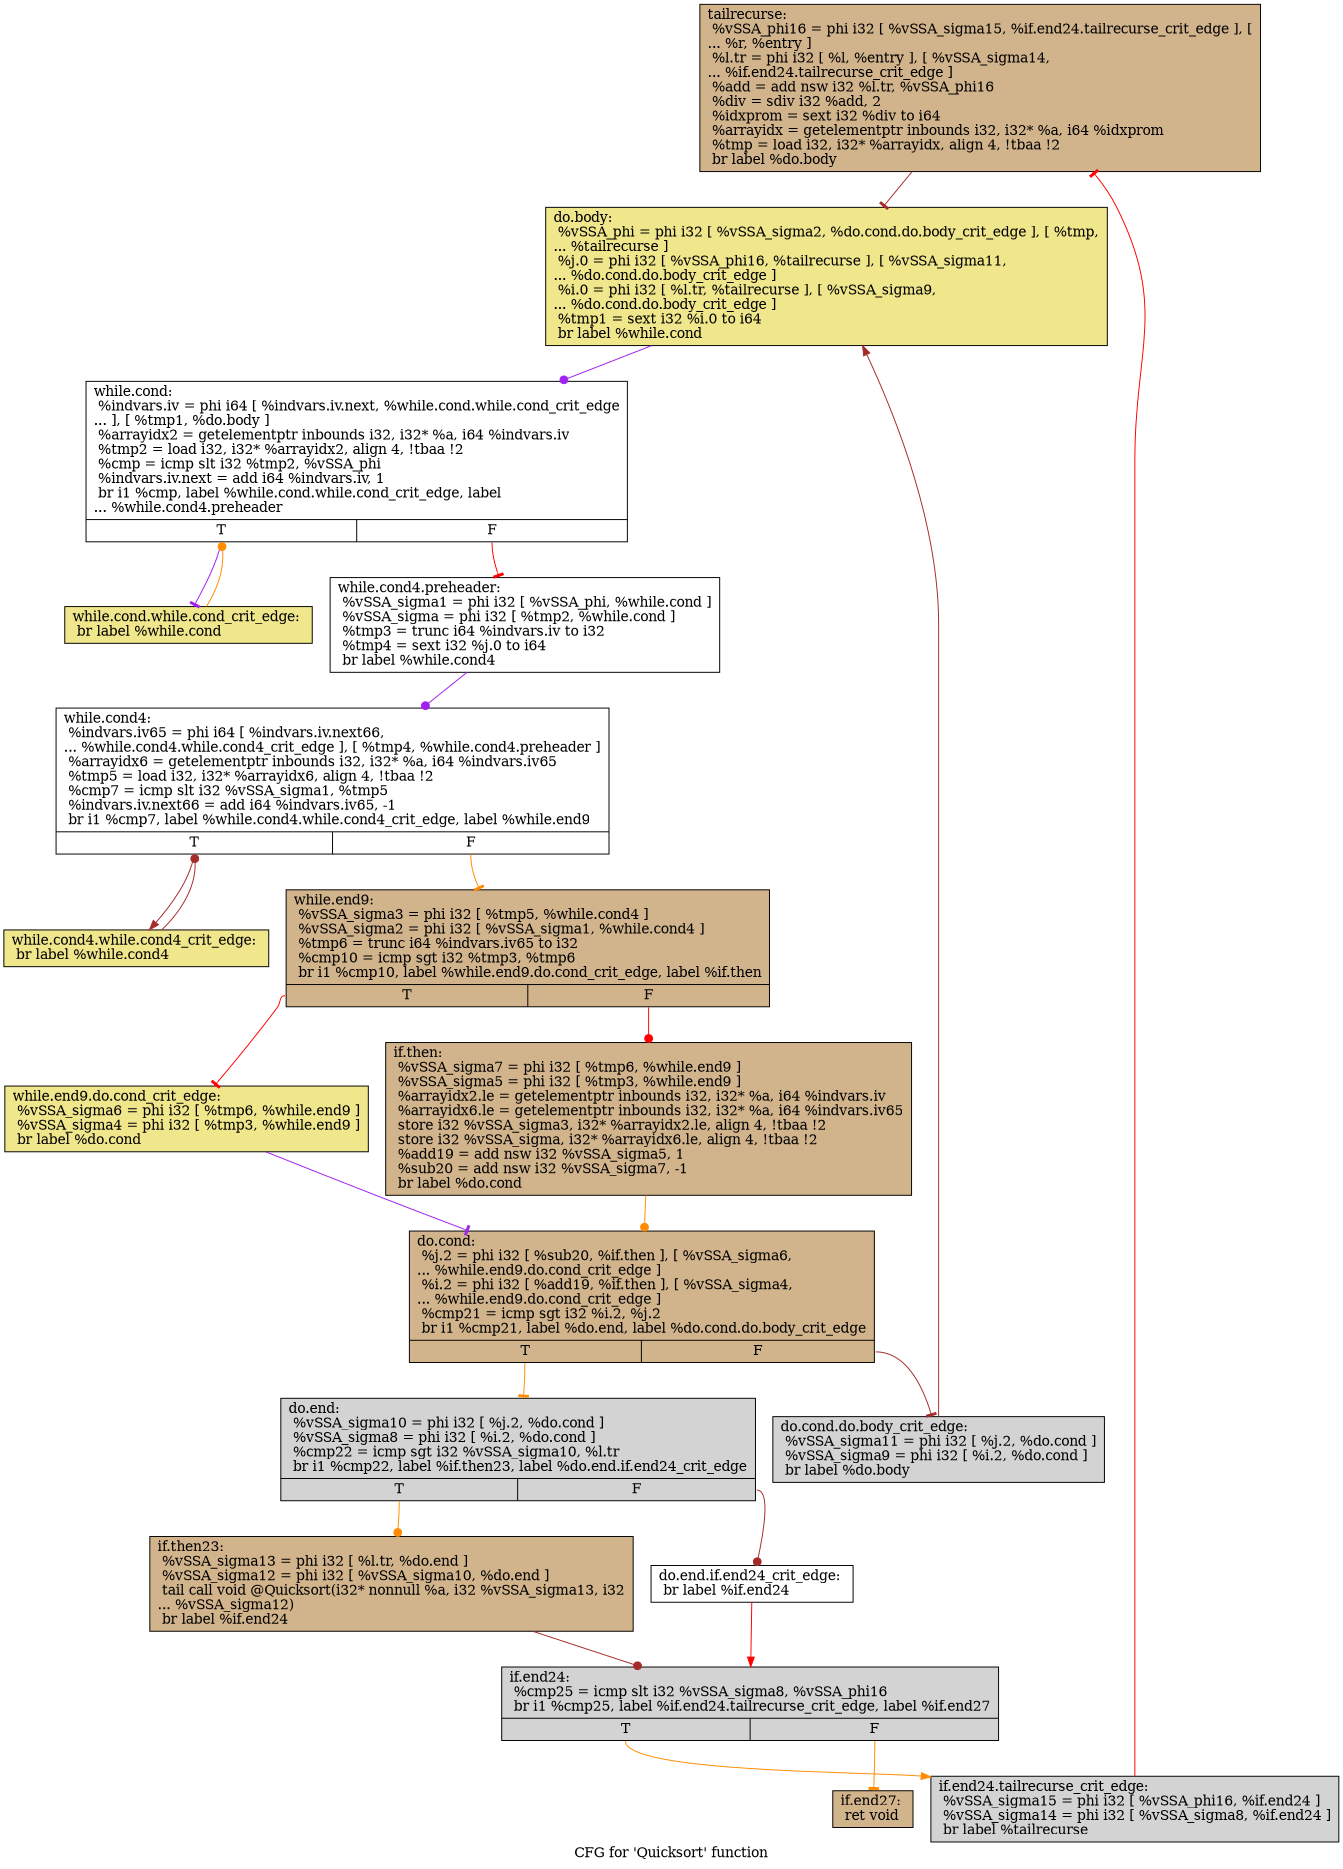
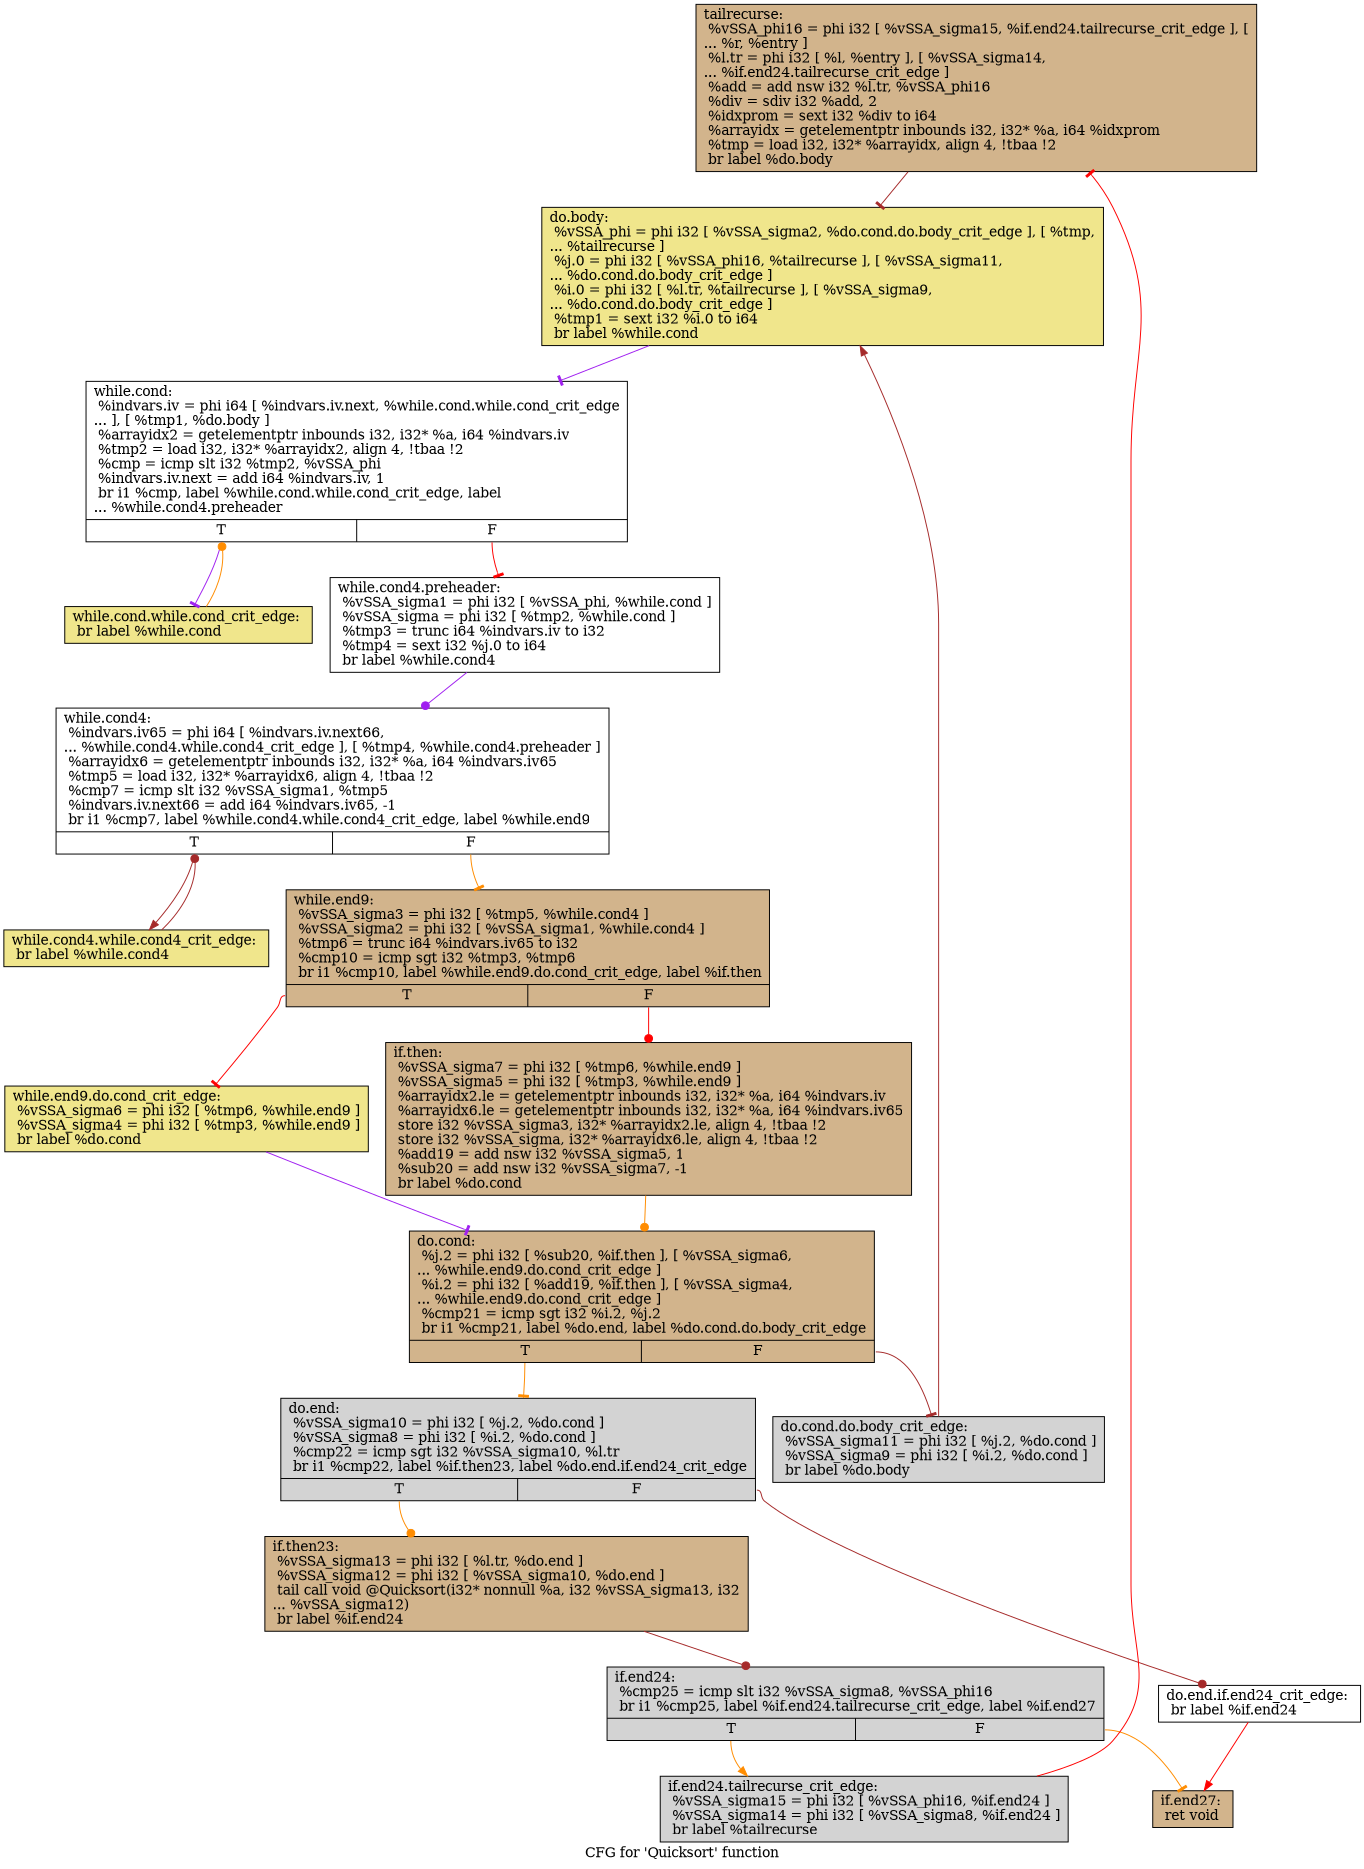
edge "do.body:" -> "while.cond:": arrowhead dot -> tee
edge "do.end.if.end24_crit_edge:" -> "if.end24:": now "do.end.if.end24_crit_edge:" -> "if.end27:"
